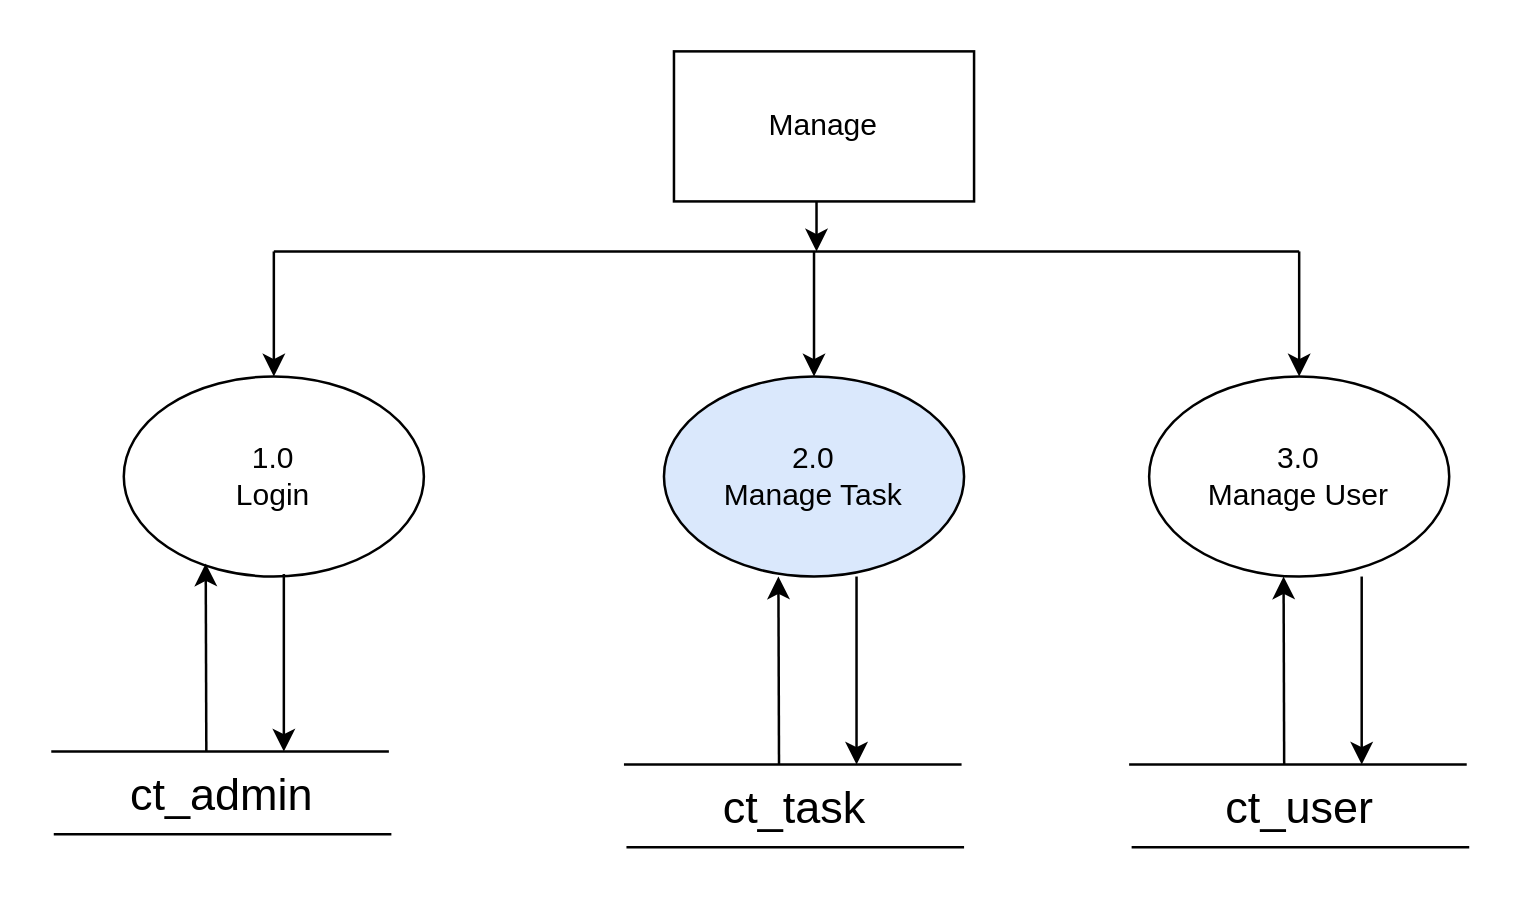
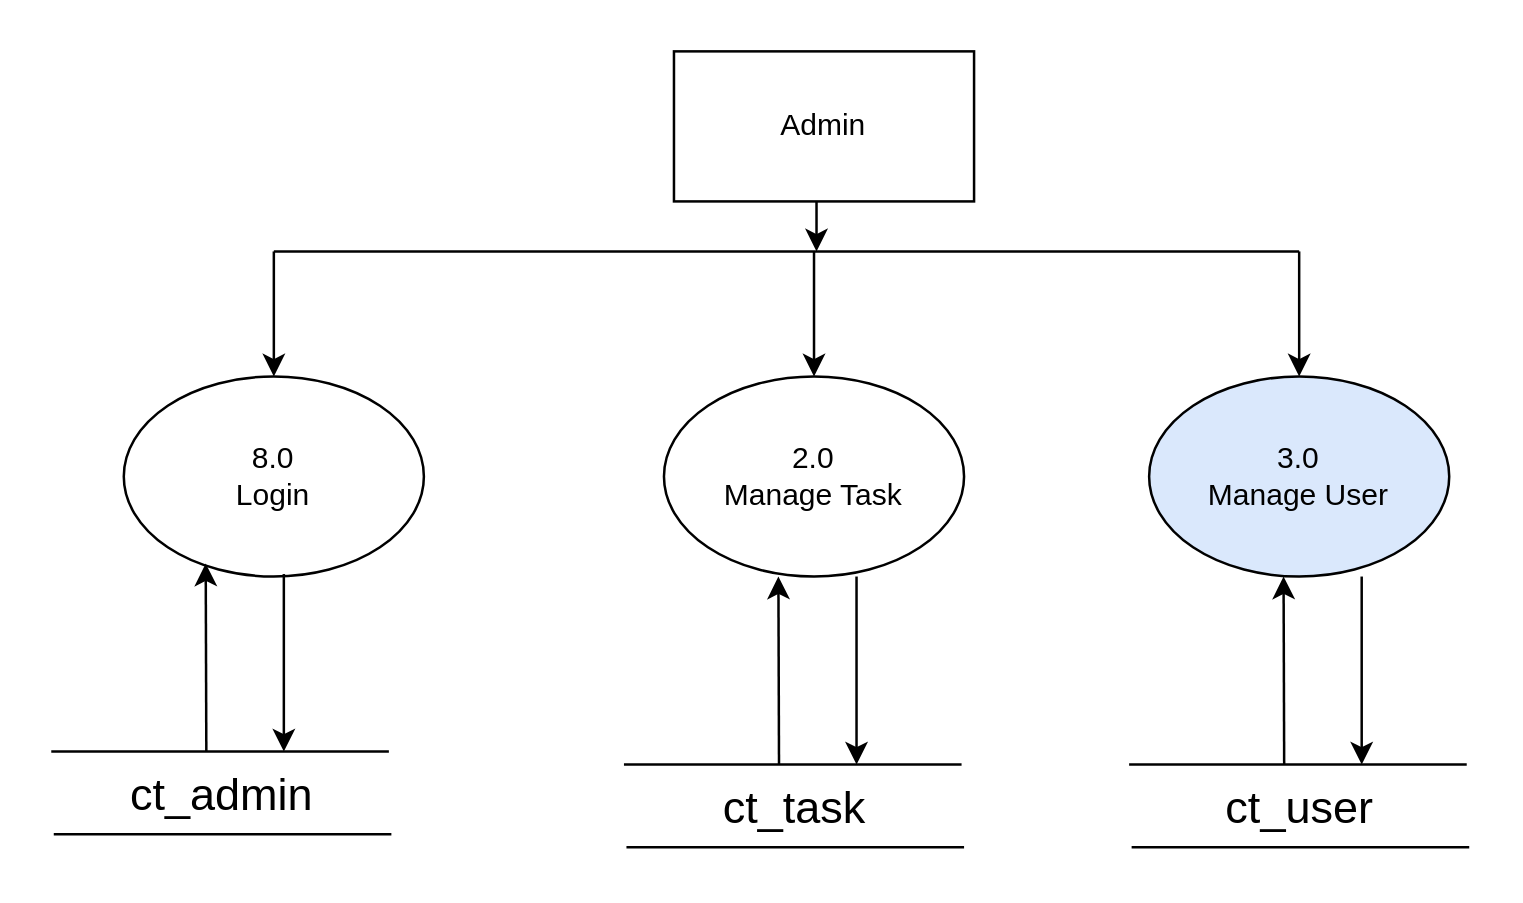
node "Manage": label "Manage" -> "Admin"
node "1.0 Login": label "1.0 Login" -> "8.0 Login"
node "2.0 Manage Task": fillcolor #dae8fc -> #ffffff
node "3.0 Manage User": fillcolor #ffffff -> #dae8fc
